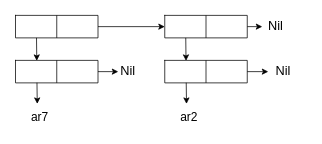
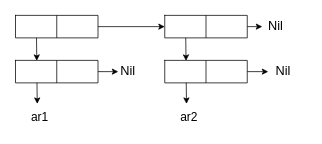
node "ar7": label "ar7" -> "ar1"
